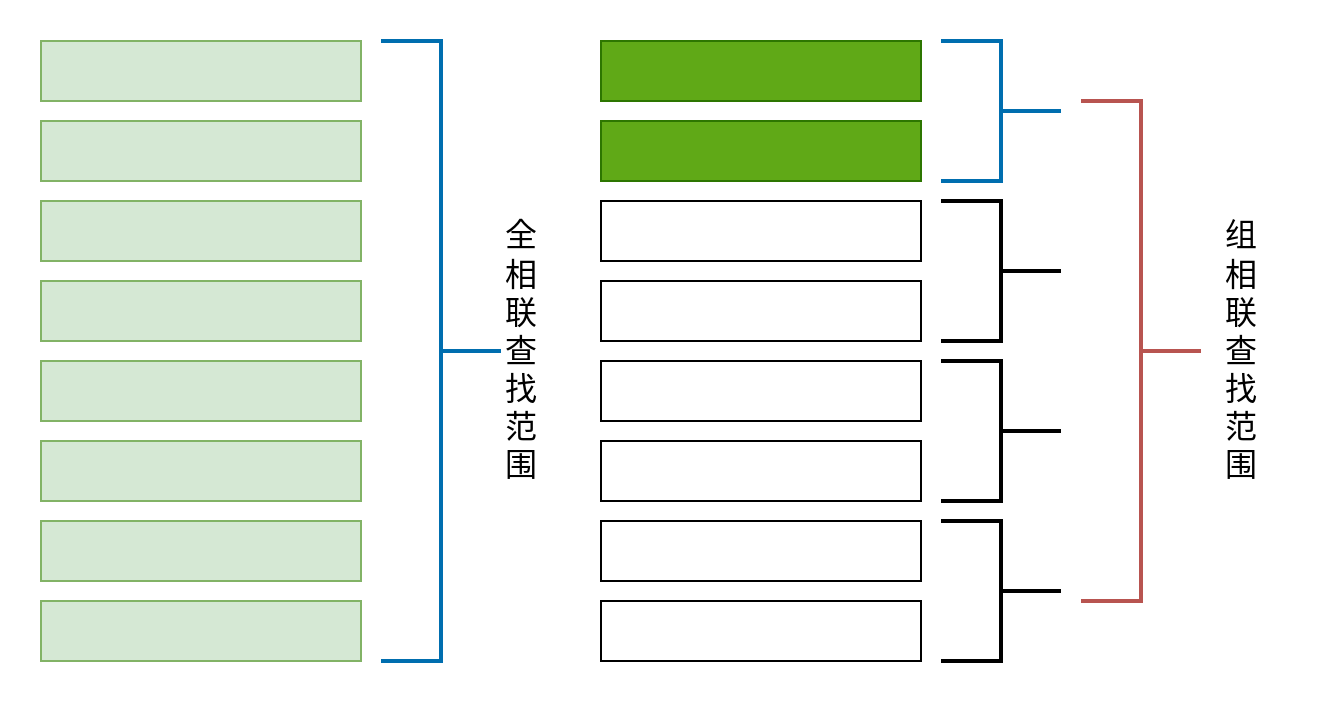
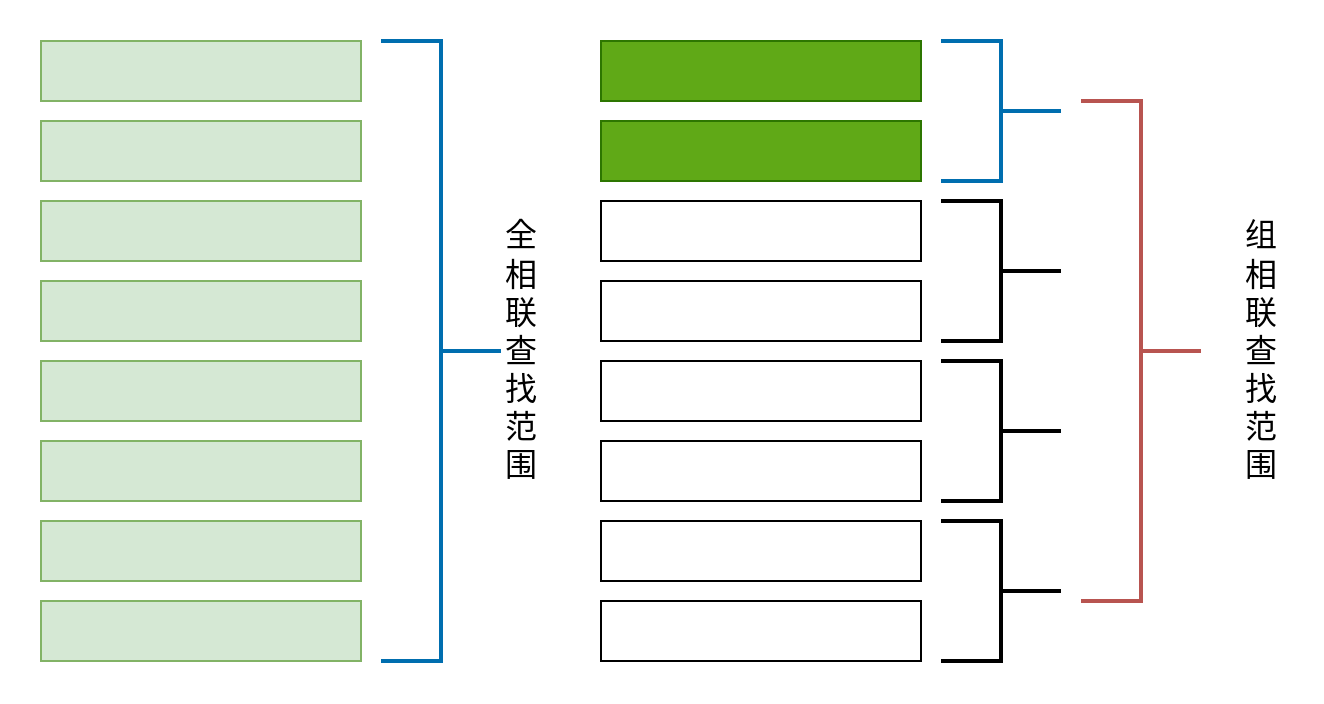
node "组 相 联 查 找 范 围": moved (1241, 351) -> (1261, 351)
